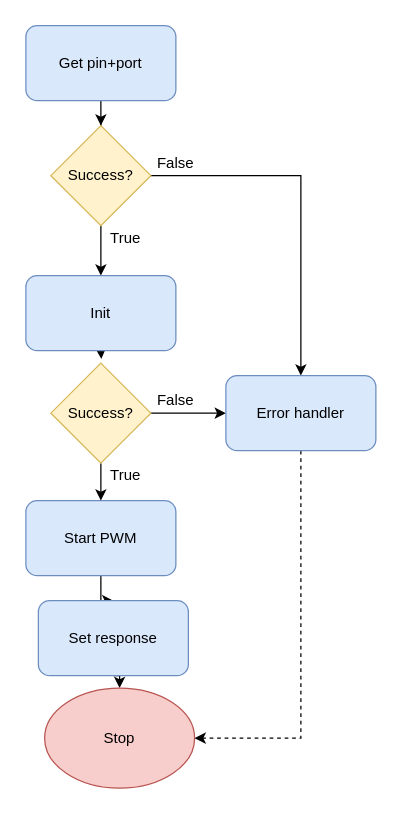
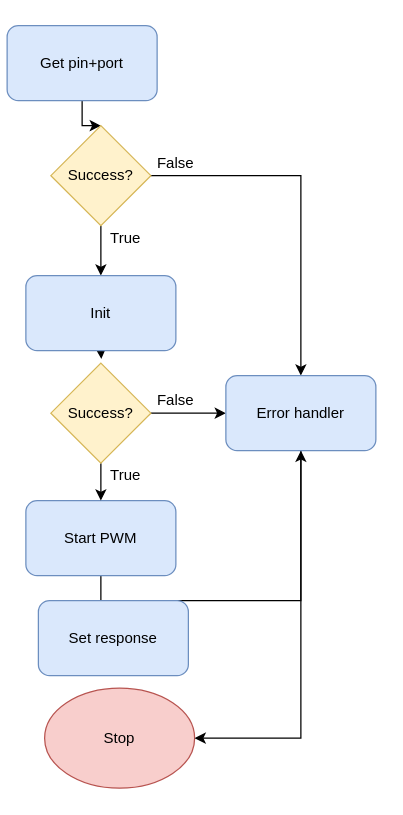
node "Get pin+port": moved (101, 63) -> (82, 63)
edge "Start PWM" -> "Set response": now "Start PWM" -> "Error handler"
edge "Set response" -> "Stop": removed
edge "Error handler" -> "Stop": style dashed -> solid
